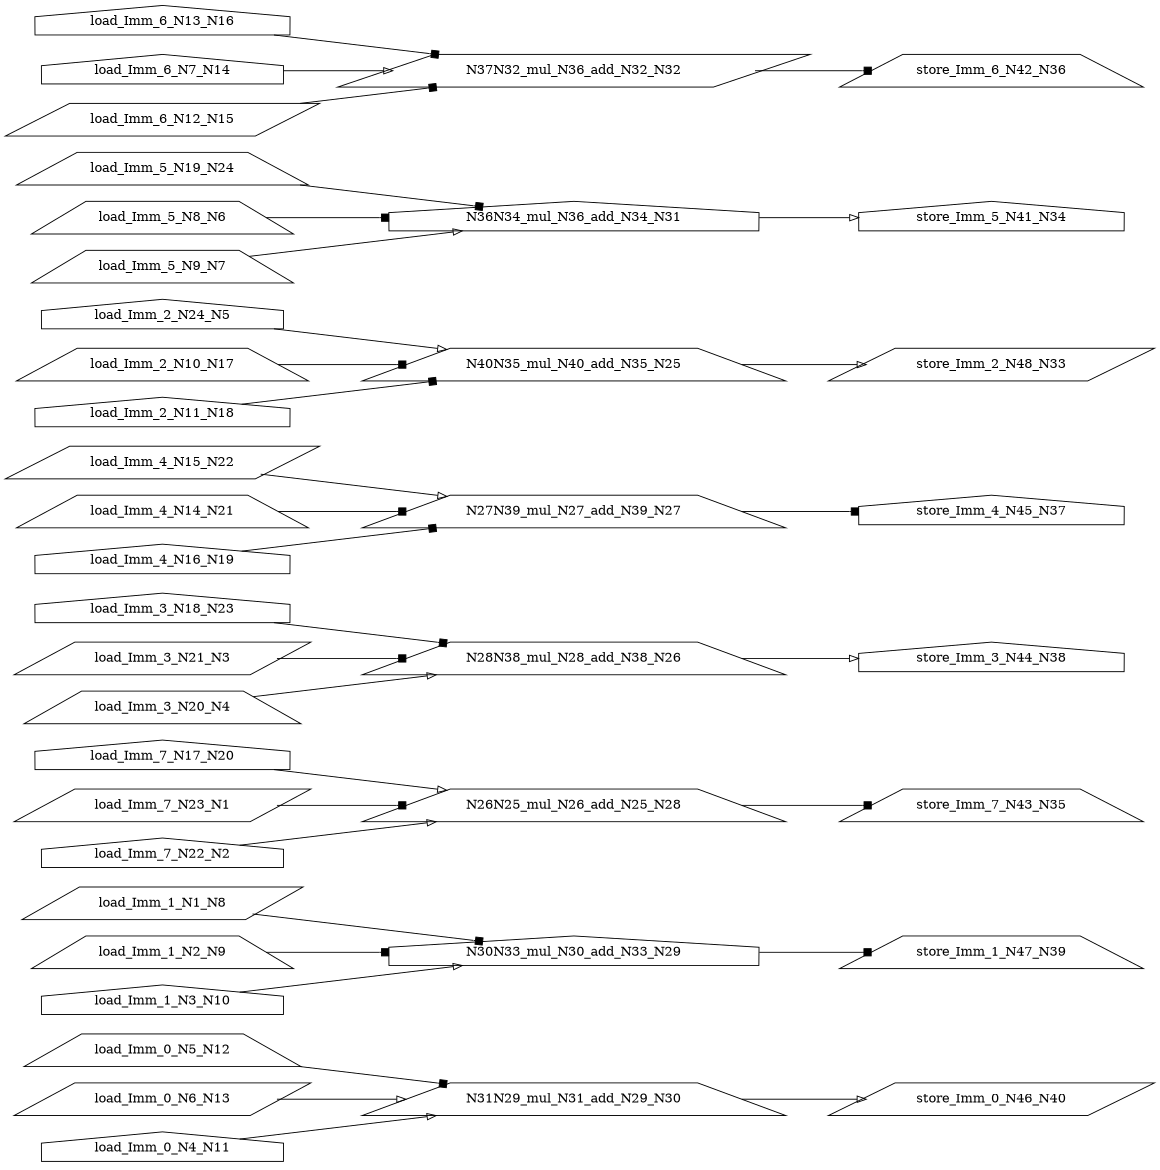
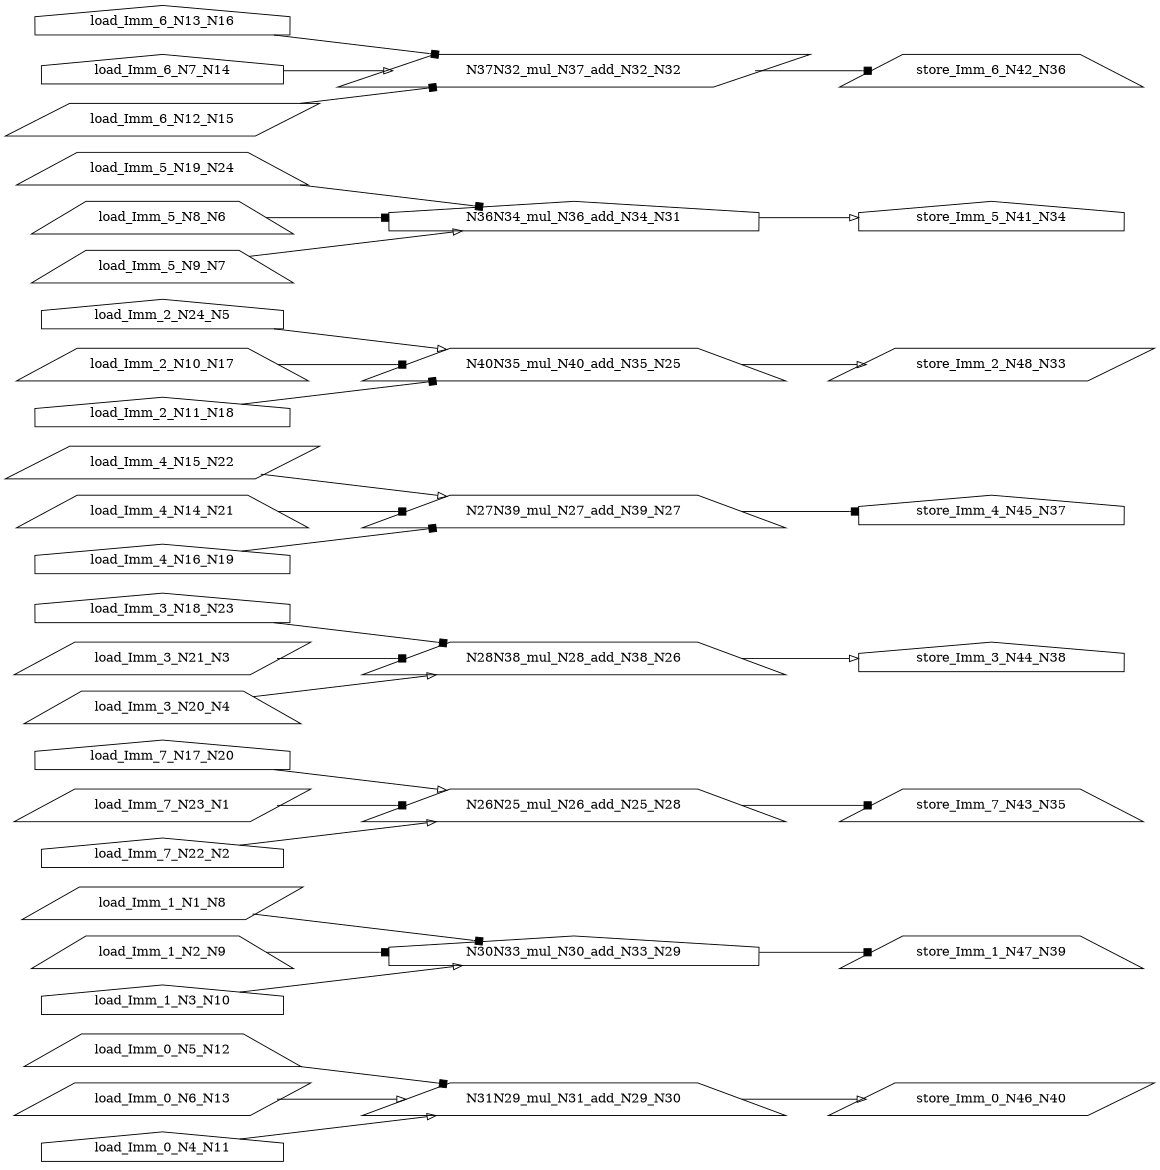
node "N37N32_mul_N36_add_N32_N32": label "N37N32_mul_N36_add_N32_N32" -> "N37N32_mul_N37_add_N32_N32"
